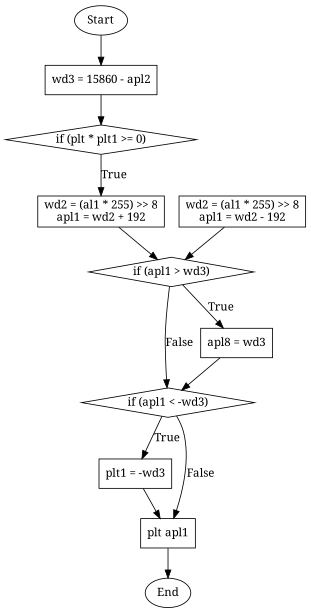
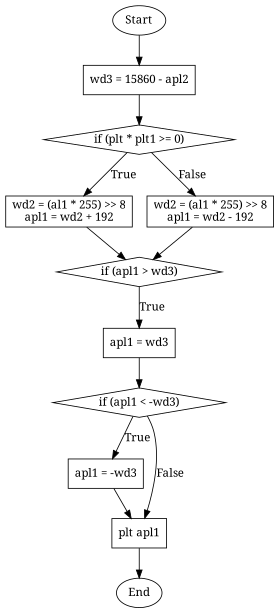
edge "if (plt * plt1 >= 0)" -> "wd2 = (al1 * 255) >> 8 apl1 = wd2 - 192": added, label "False"
edge "if (apl1 > wd3)" -> "if (apl1 < -wd3)": removed, label "False"
node "apl8 = wd3": label "apl8 = wd3" -> "apl1 = wd3"
node "plt1 = -wd3": label "plt1 = -wd3" -> "apl1 = -wd3"
